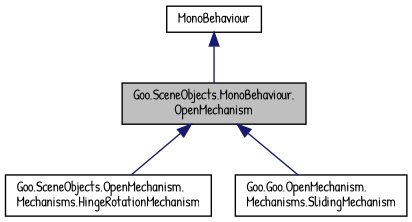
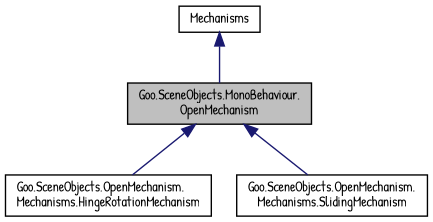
node "MonoBehaviour": label "MonoBehaviour" -> "Mechanisms"
node "Goo.Goo.OpenMechanism. Mechanisms.SlidingMechanism": label "Goo.Goo.OpenMechanism. Mechanisms.SlidingMechanism" -> "Goo.SceneObjects.OpenMechanism. Mechanisms.SlidingMechanism"
